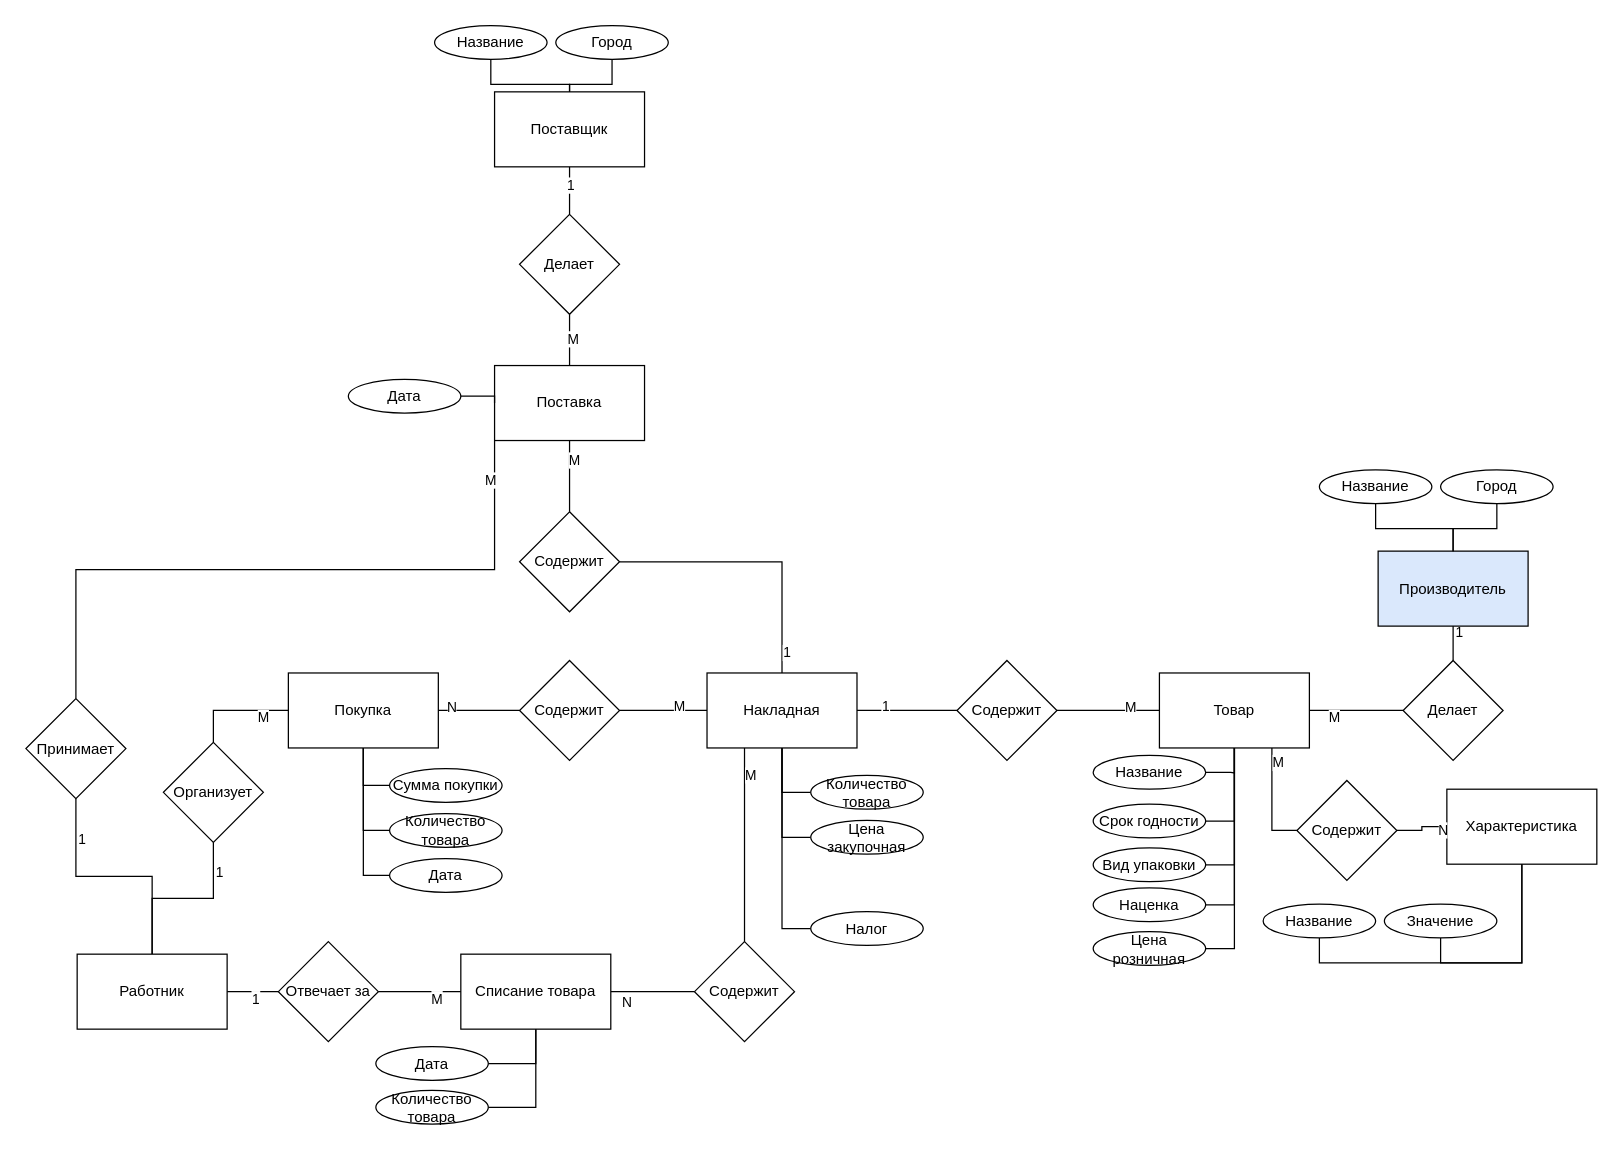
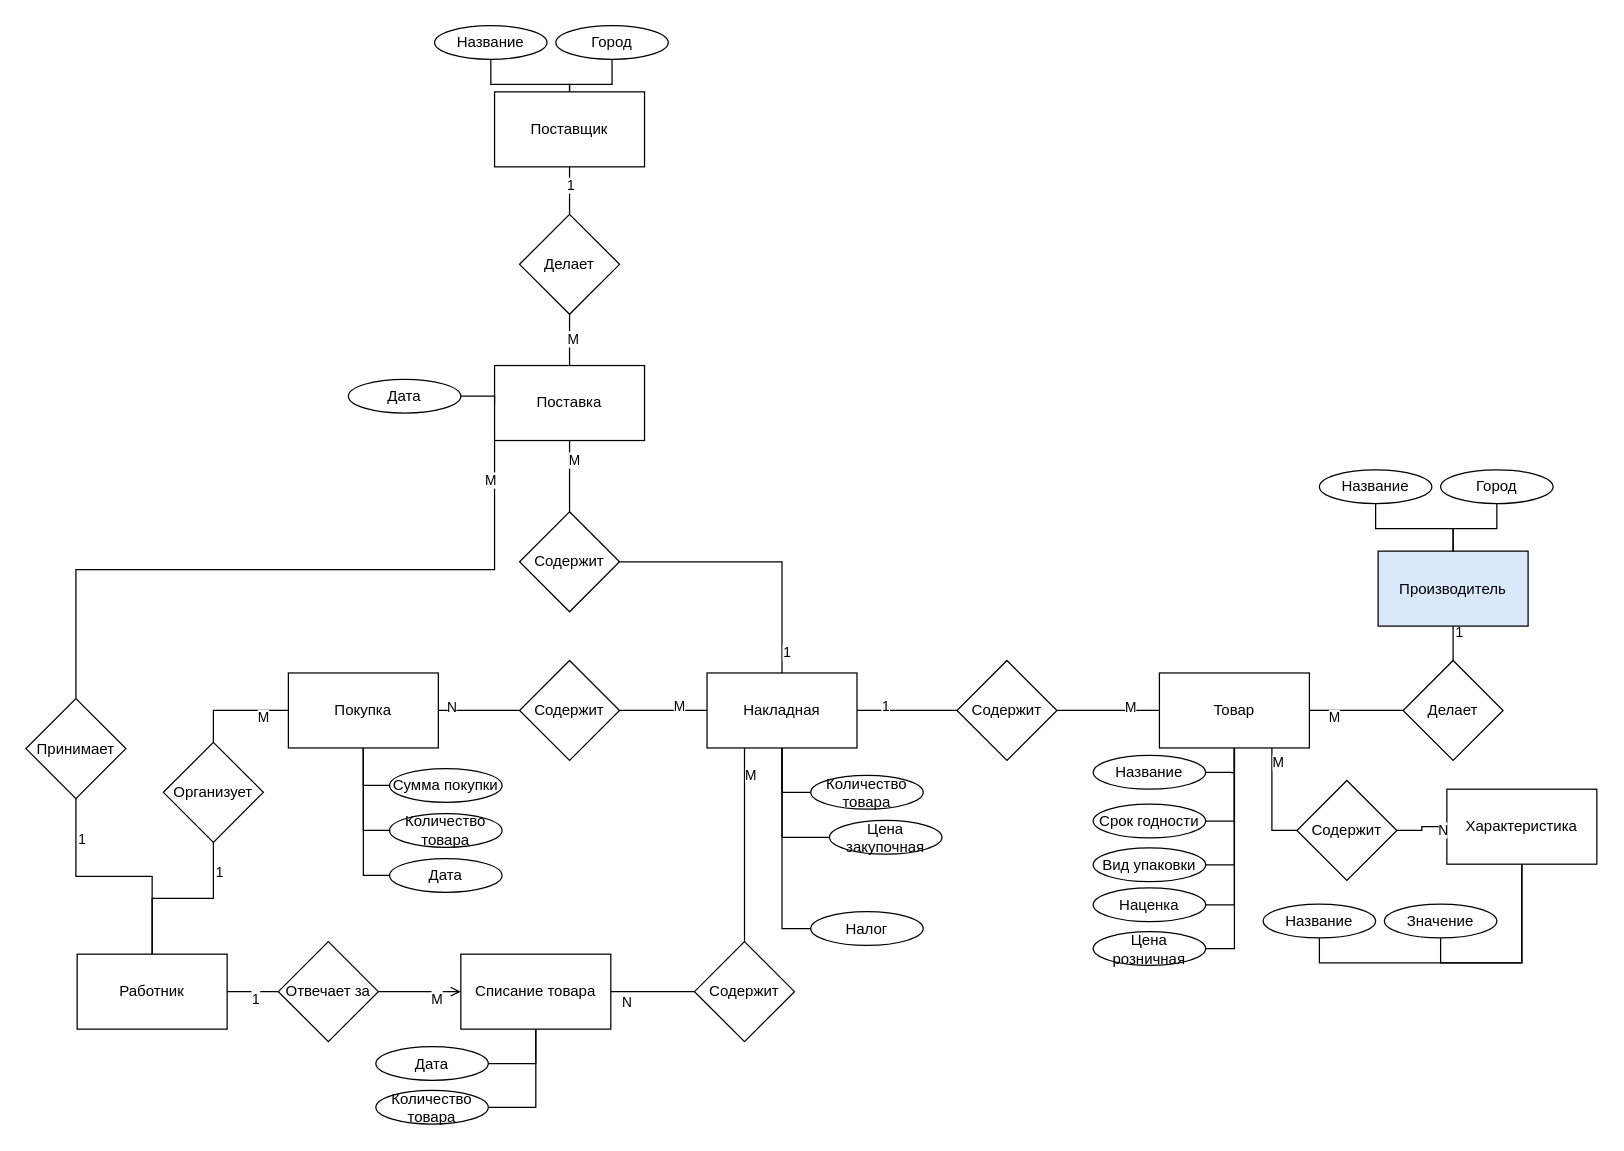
node "Цена закупочная": moved (867, 838) -> (886, 838)
edge "Отвечает за" -- "Списание товара": arrowhead none -> open
